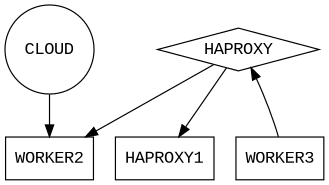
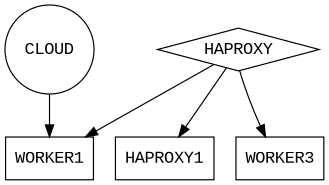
edge "WORKER3" -> "HAPROXY": reversed
node "WORKER2": label "WORKER2" -> "WORKER1"
